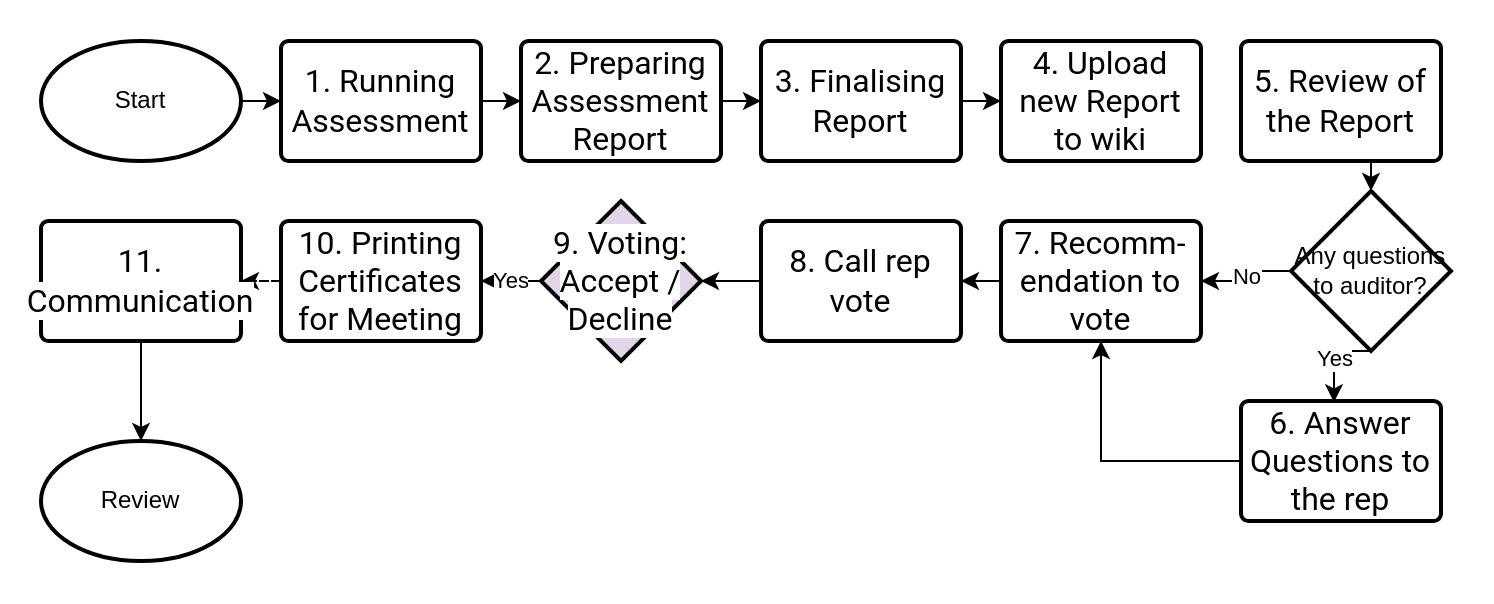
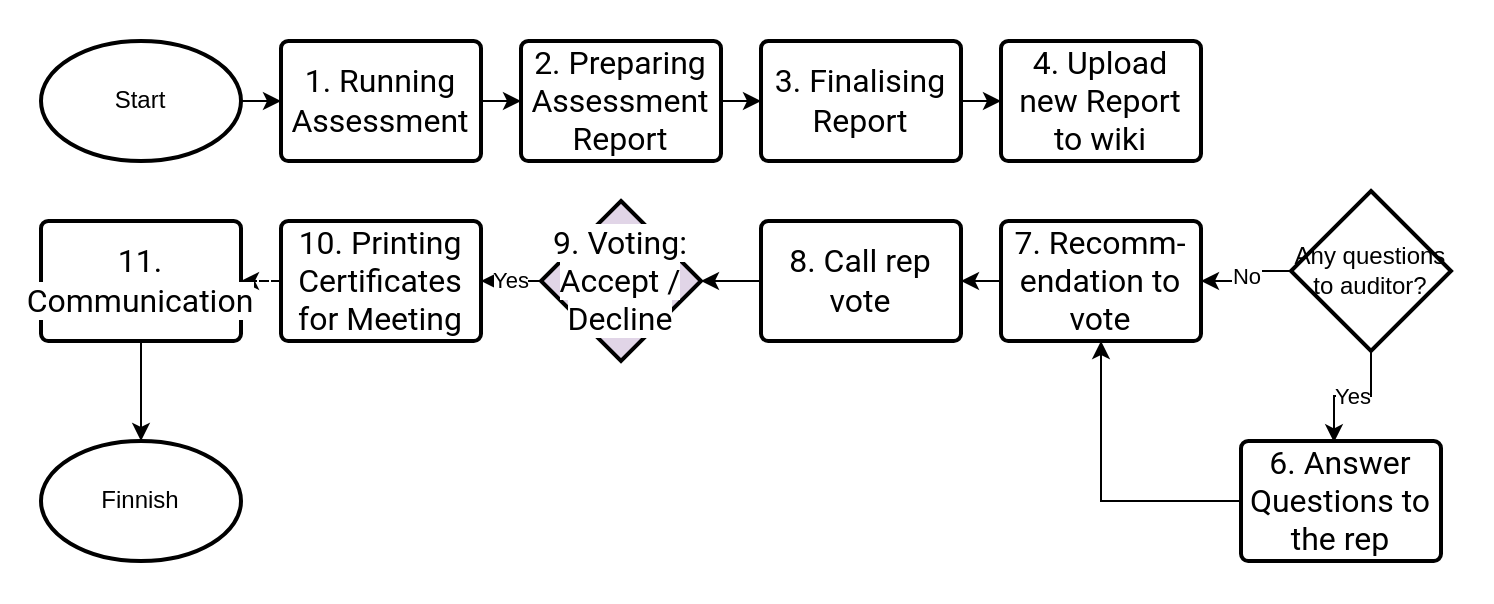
node "5. Review of the Report": removed
edge "5. Review of the Report" -> "Any questions to auditor?": removed
node "6. Answer Questions to the rep": moved (1341, 461) -> (1341, 501)
node "Review": label "Review" -> "Finnish"
